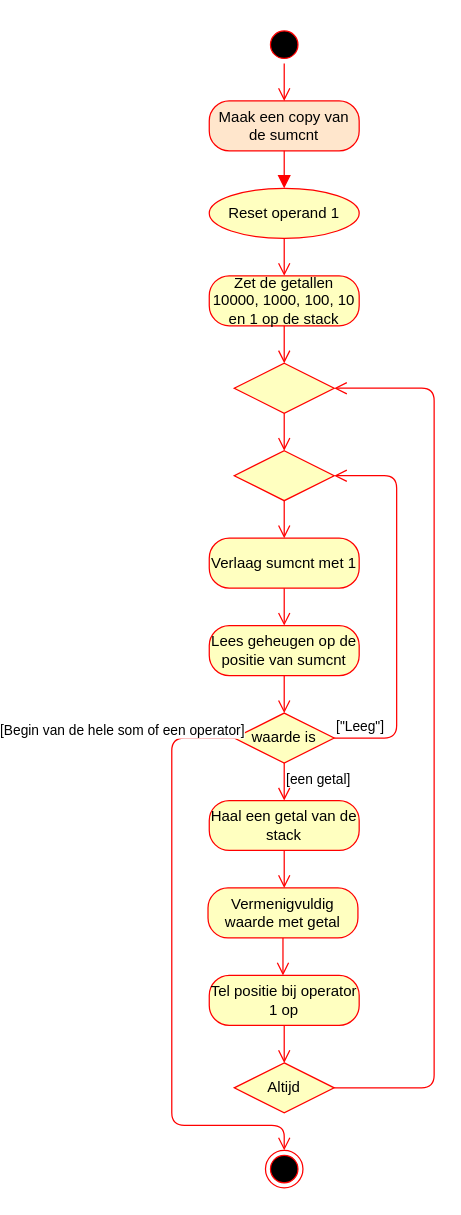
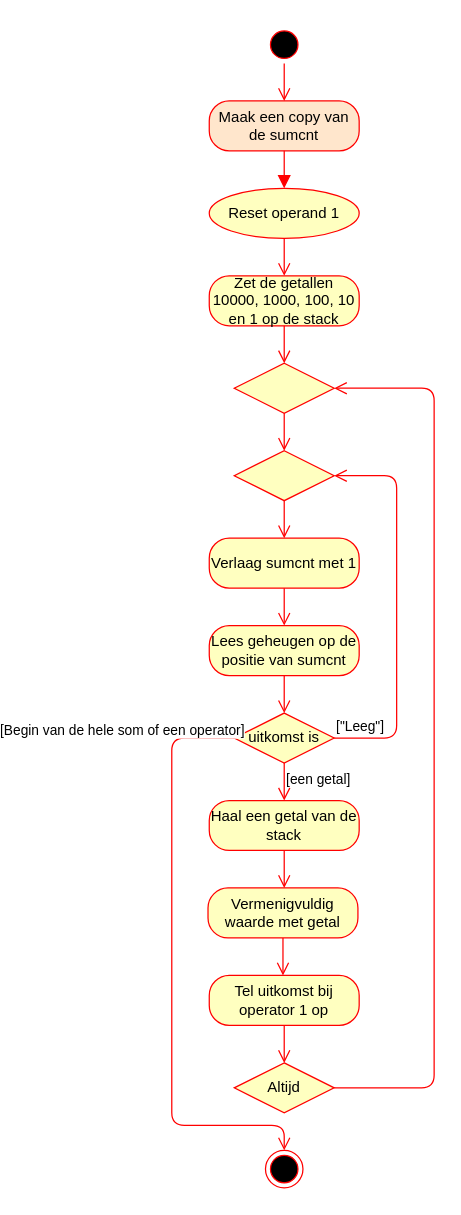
node "waarde is": label "waarde is" -> "uitkomst is"
node "Tel positie bij operator 1 op": label "Tel positie bij operator 1 op" -> "Tel uitkomst bij operator 1 op"
